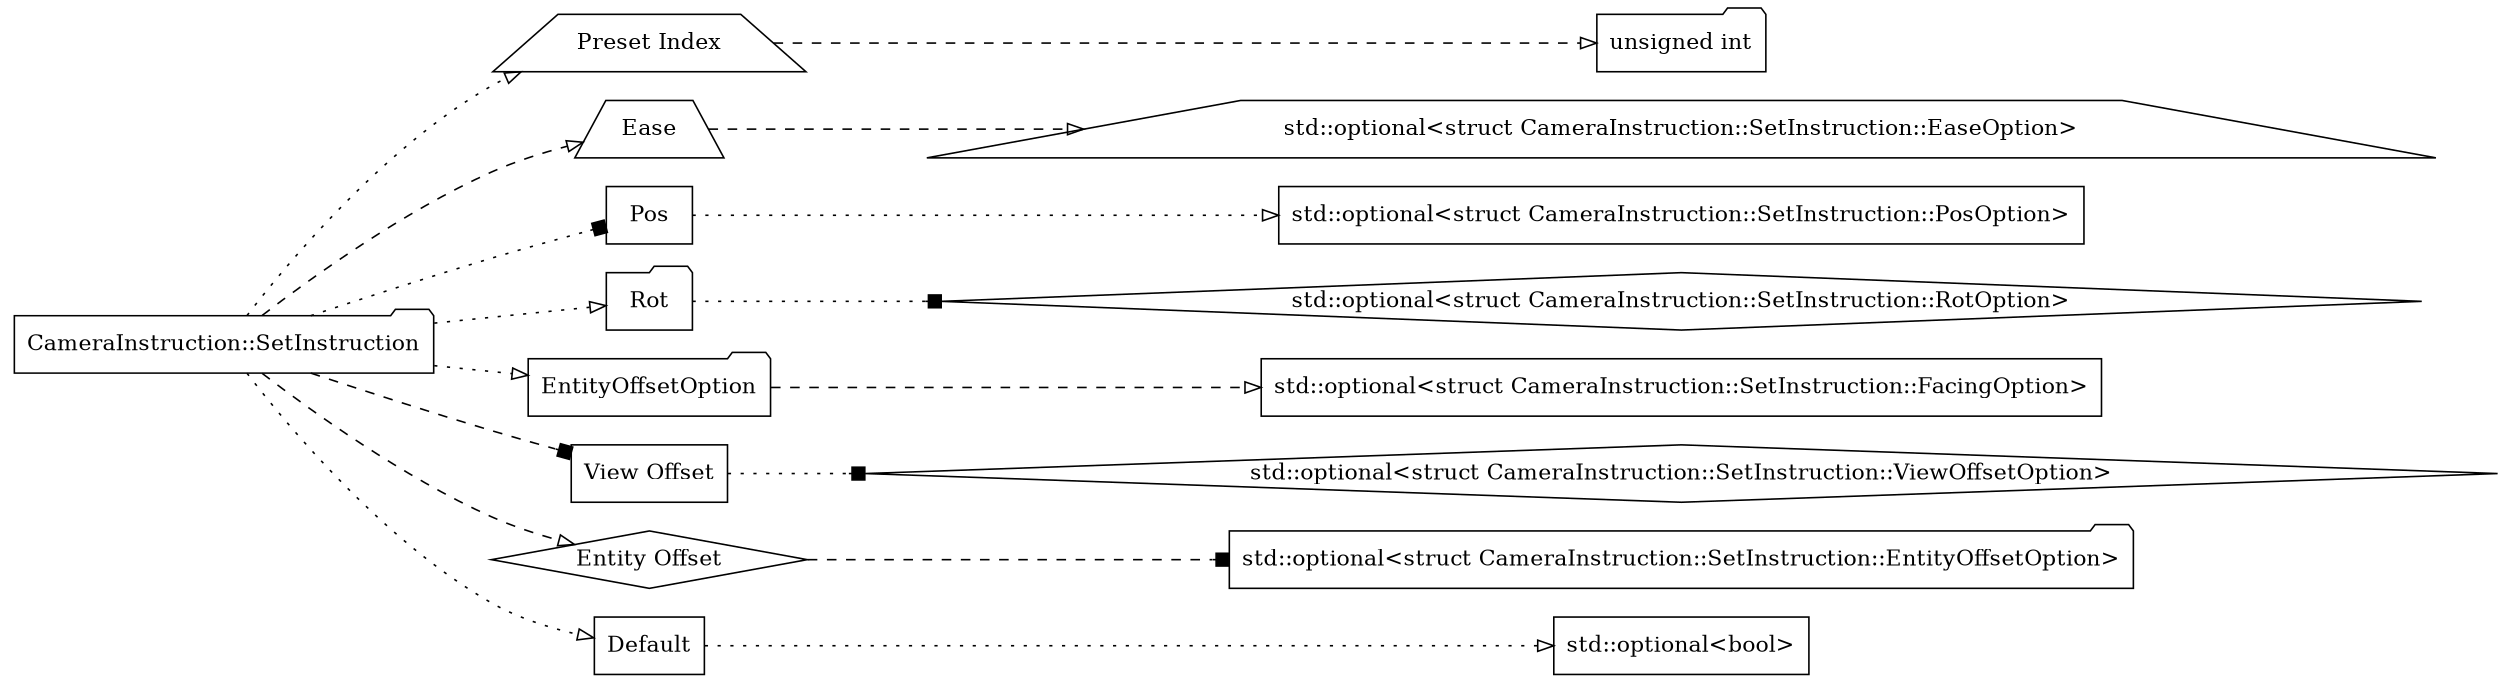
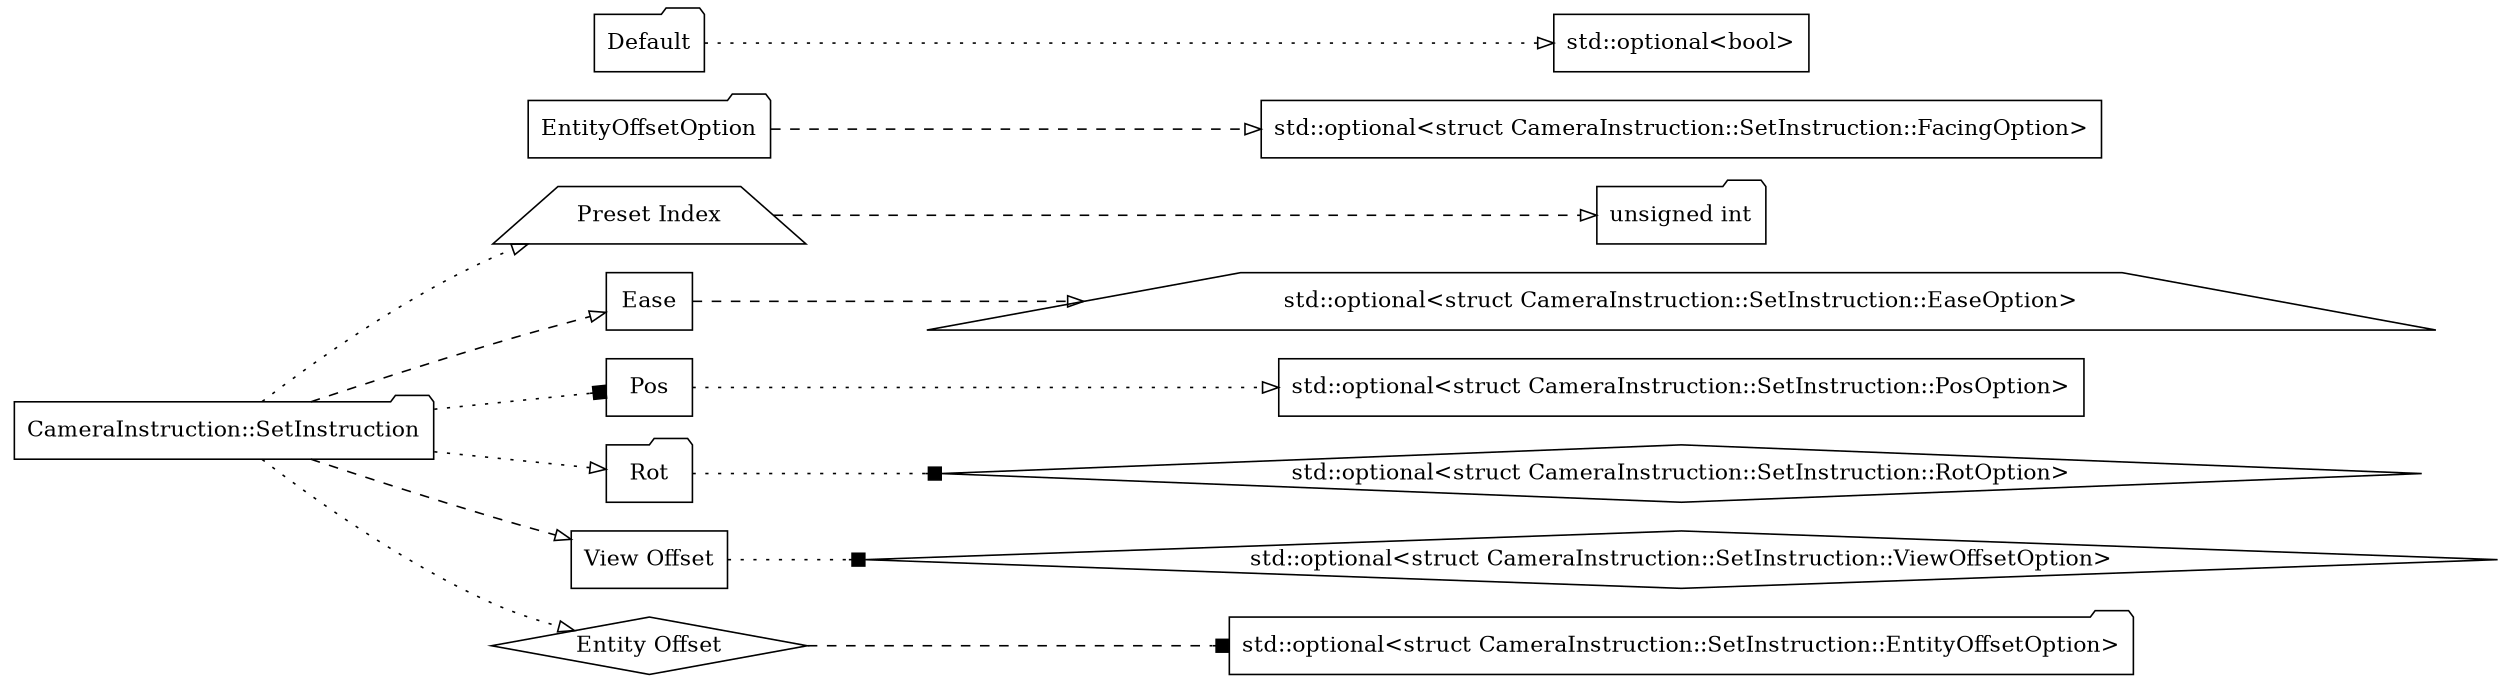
node "Ease": shape trapezium -> box
edge "CameraInstruction::SetInstruction" -> "EntityOffsetOption": removed
edge "CameraInstruction::SetInstruction" -> "View Offset": arrowhead box -> onormal
edge "CameraInstruction::SetInstruction" -> "Entity Offset": style dashed -> dotted
edge "CameraInstruction::SetInstruction" -> "Default": removed
node "Default": shape box -> folder
